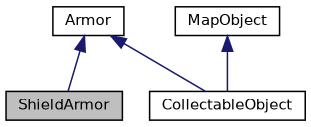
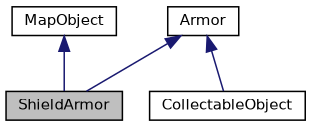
edge "CollectableObject" -> "MapObject": now "ShieldArmor" -> "MapObject"
